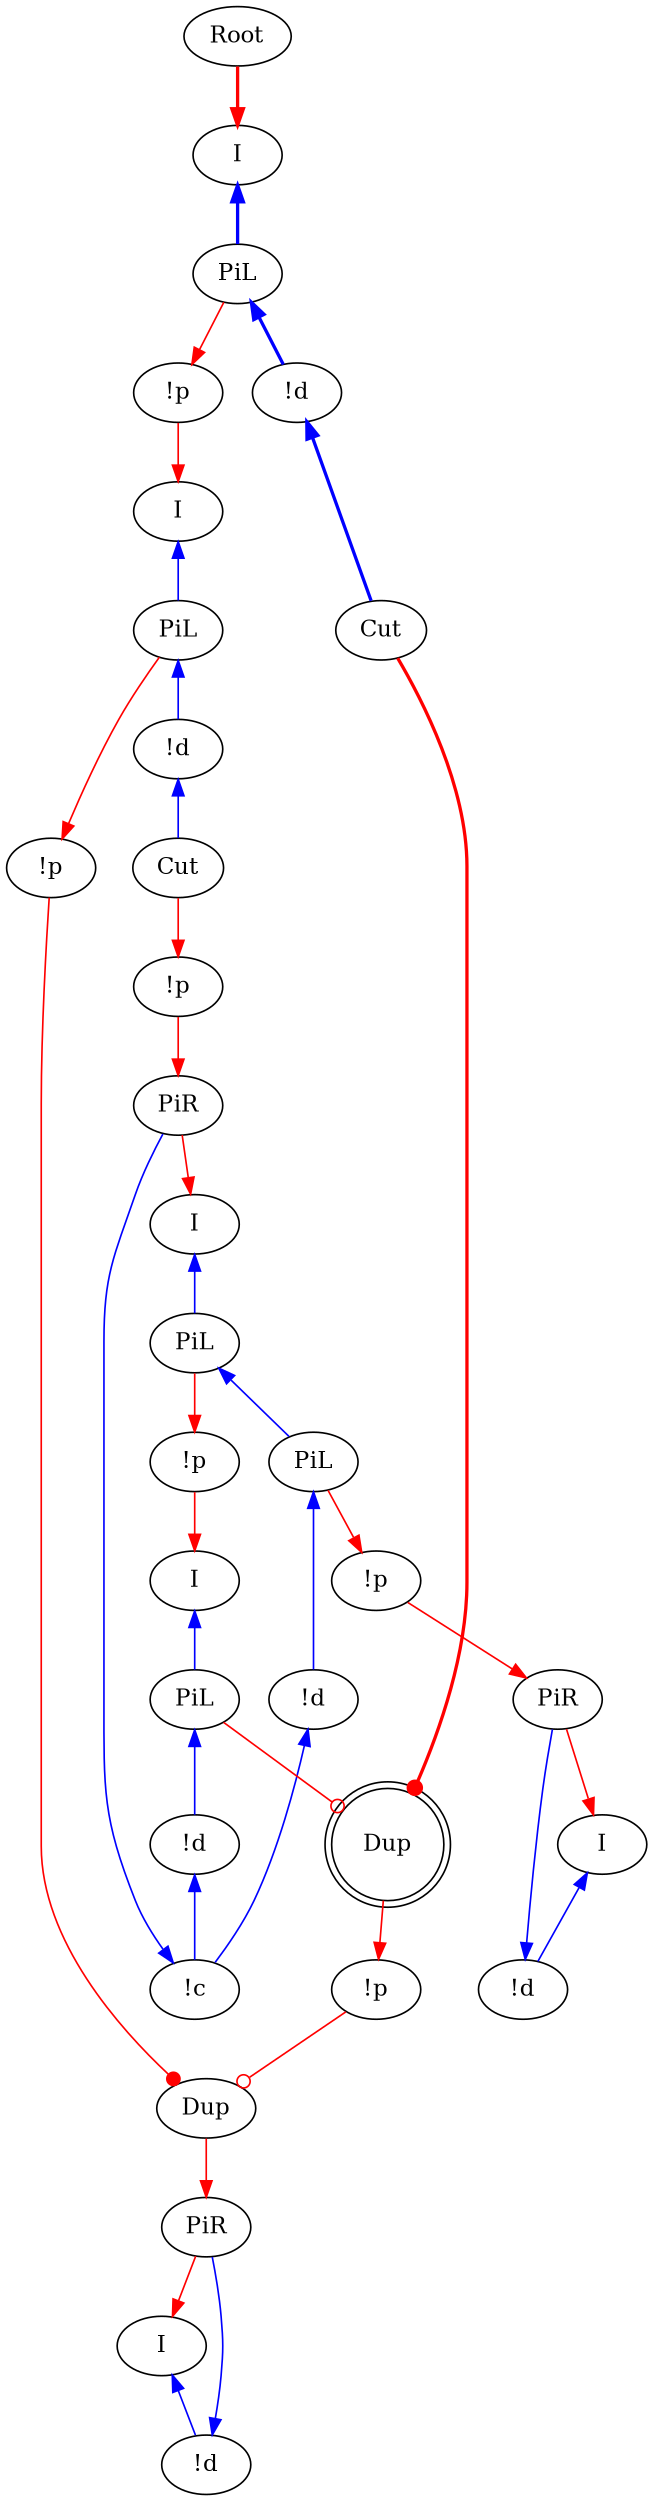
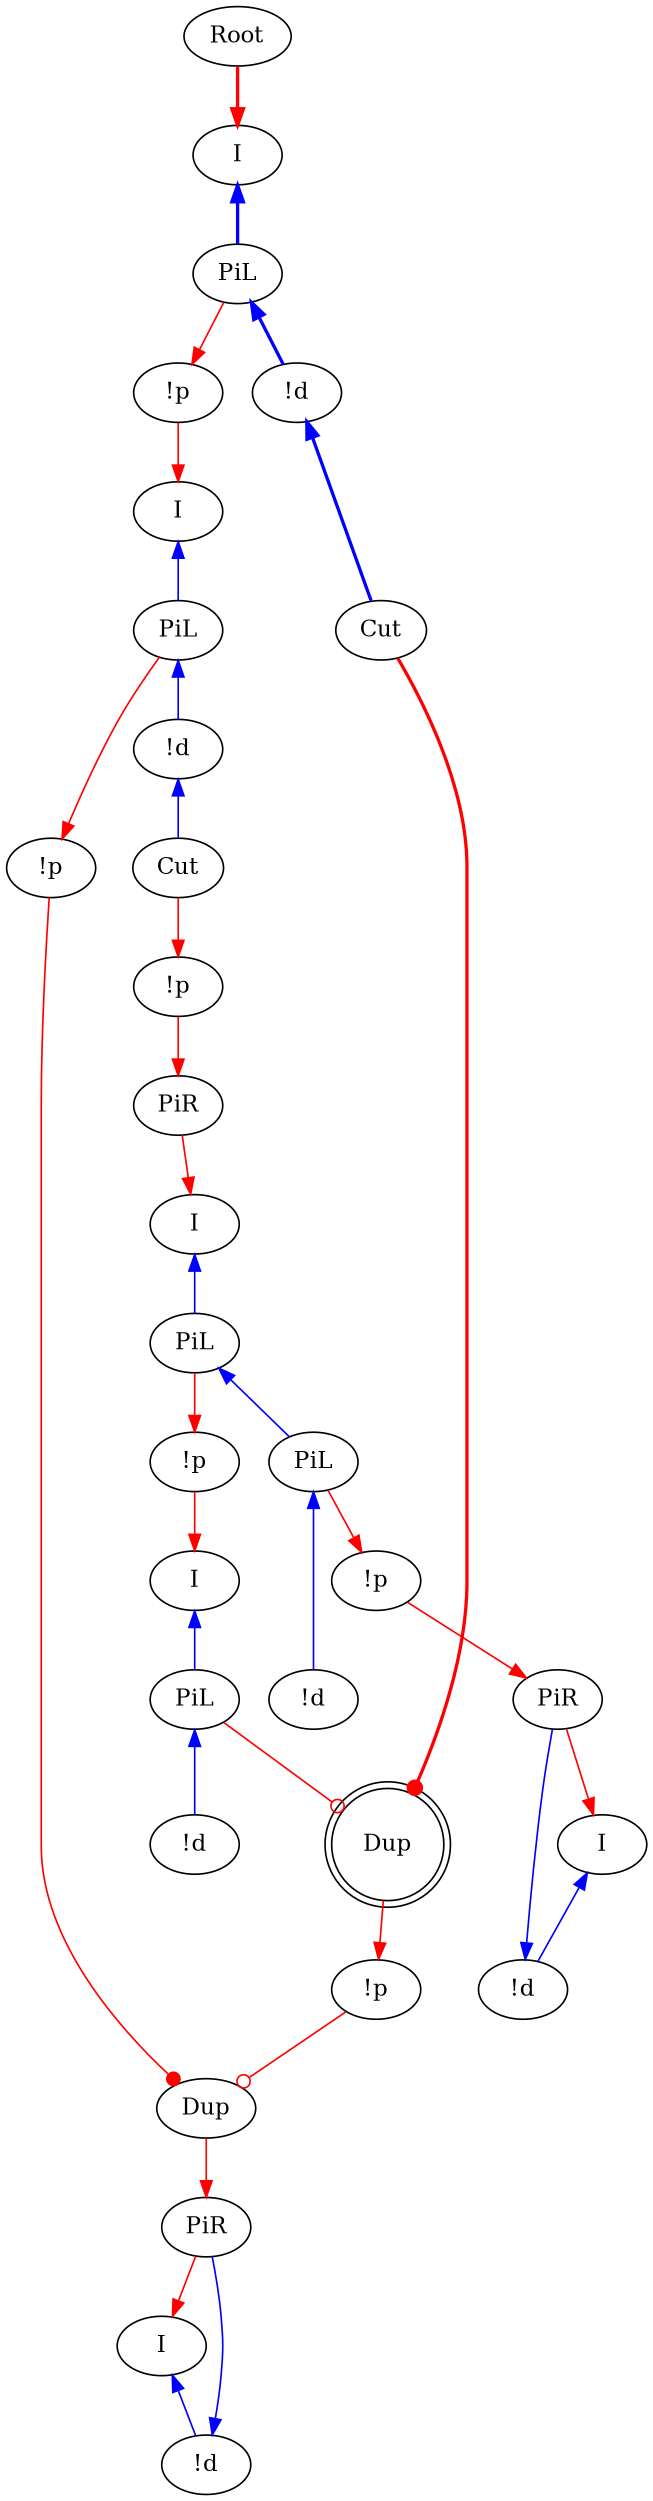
node "!c": removed
